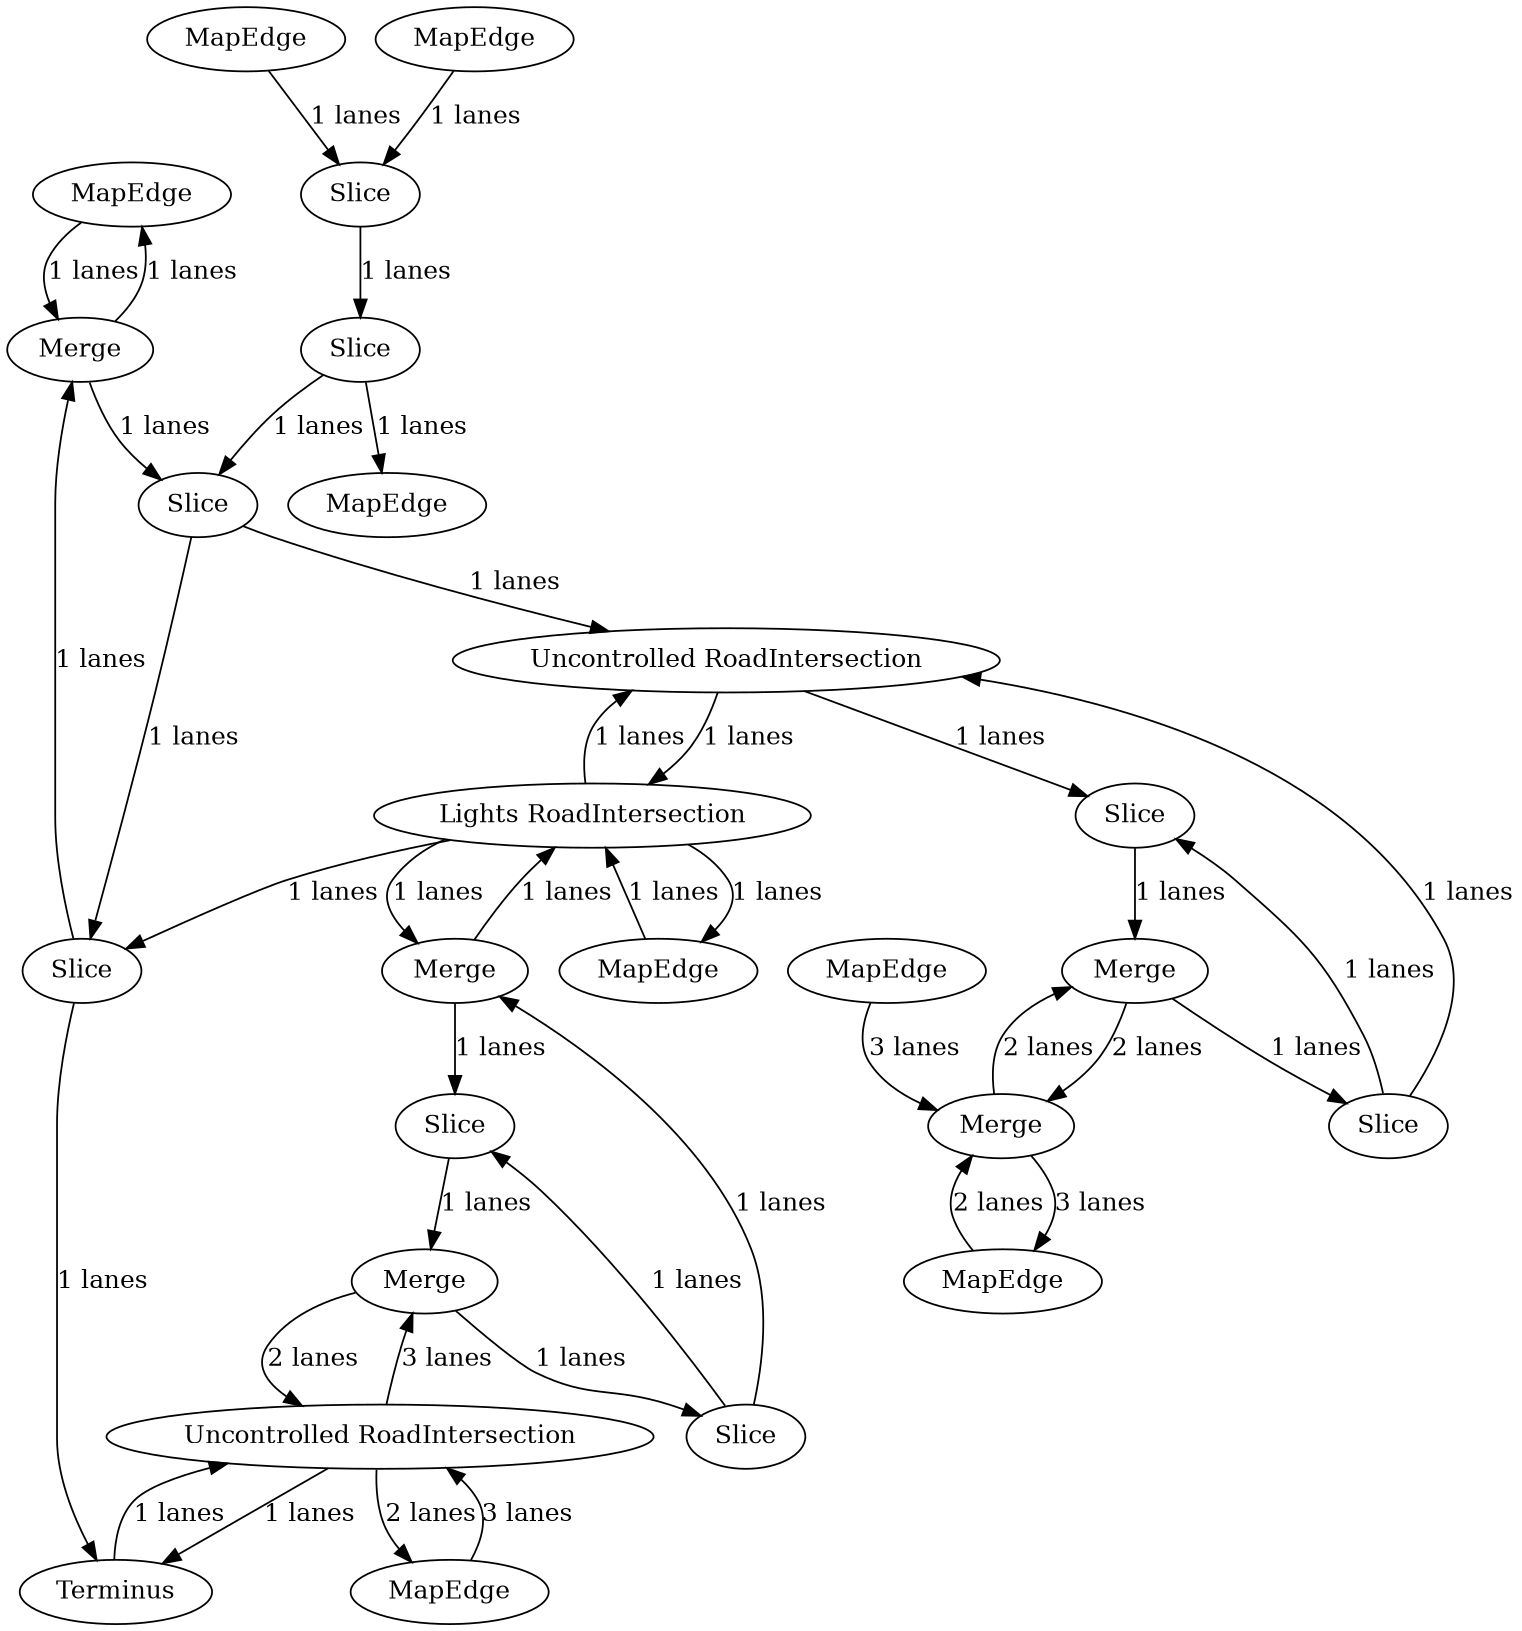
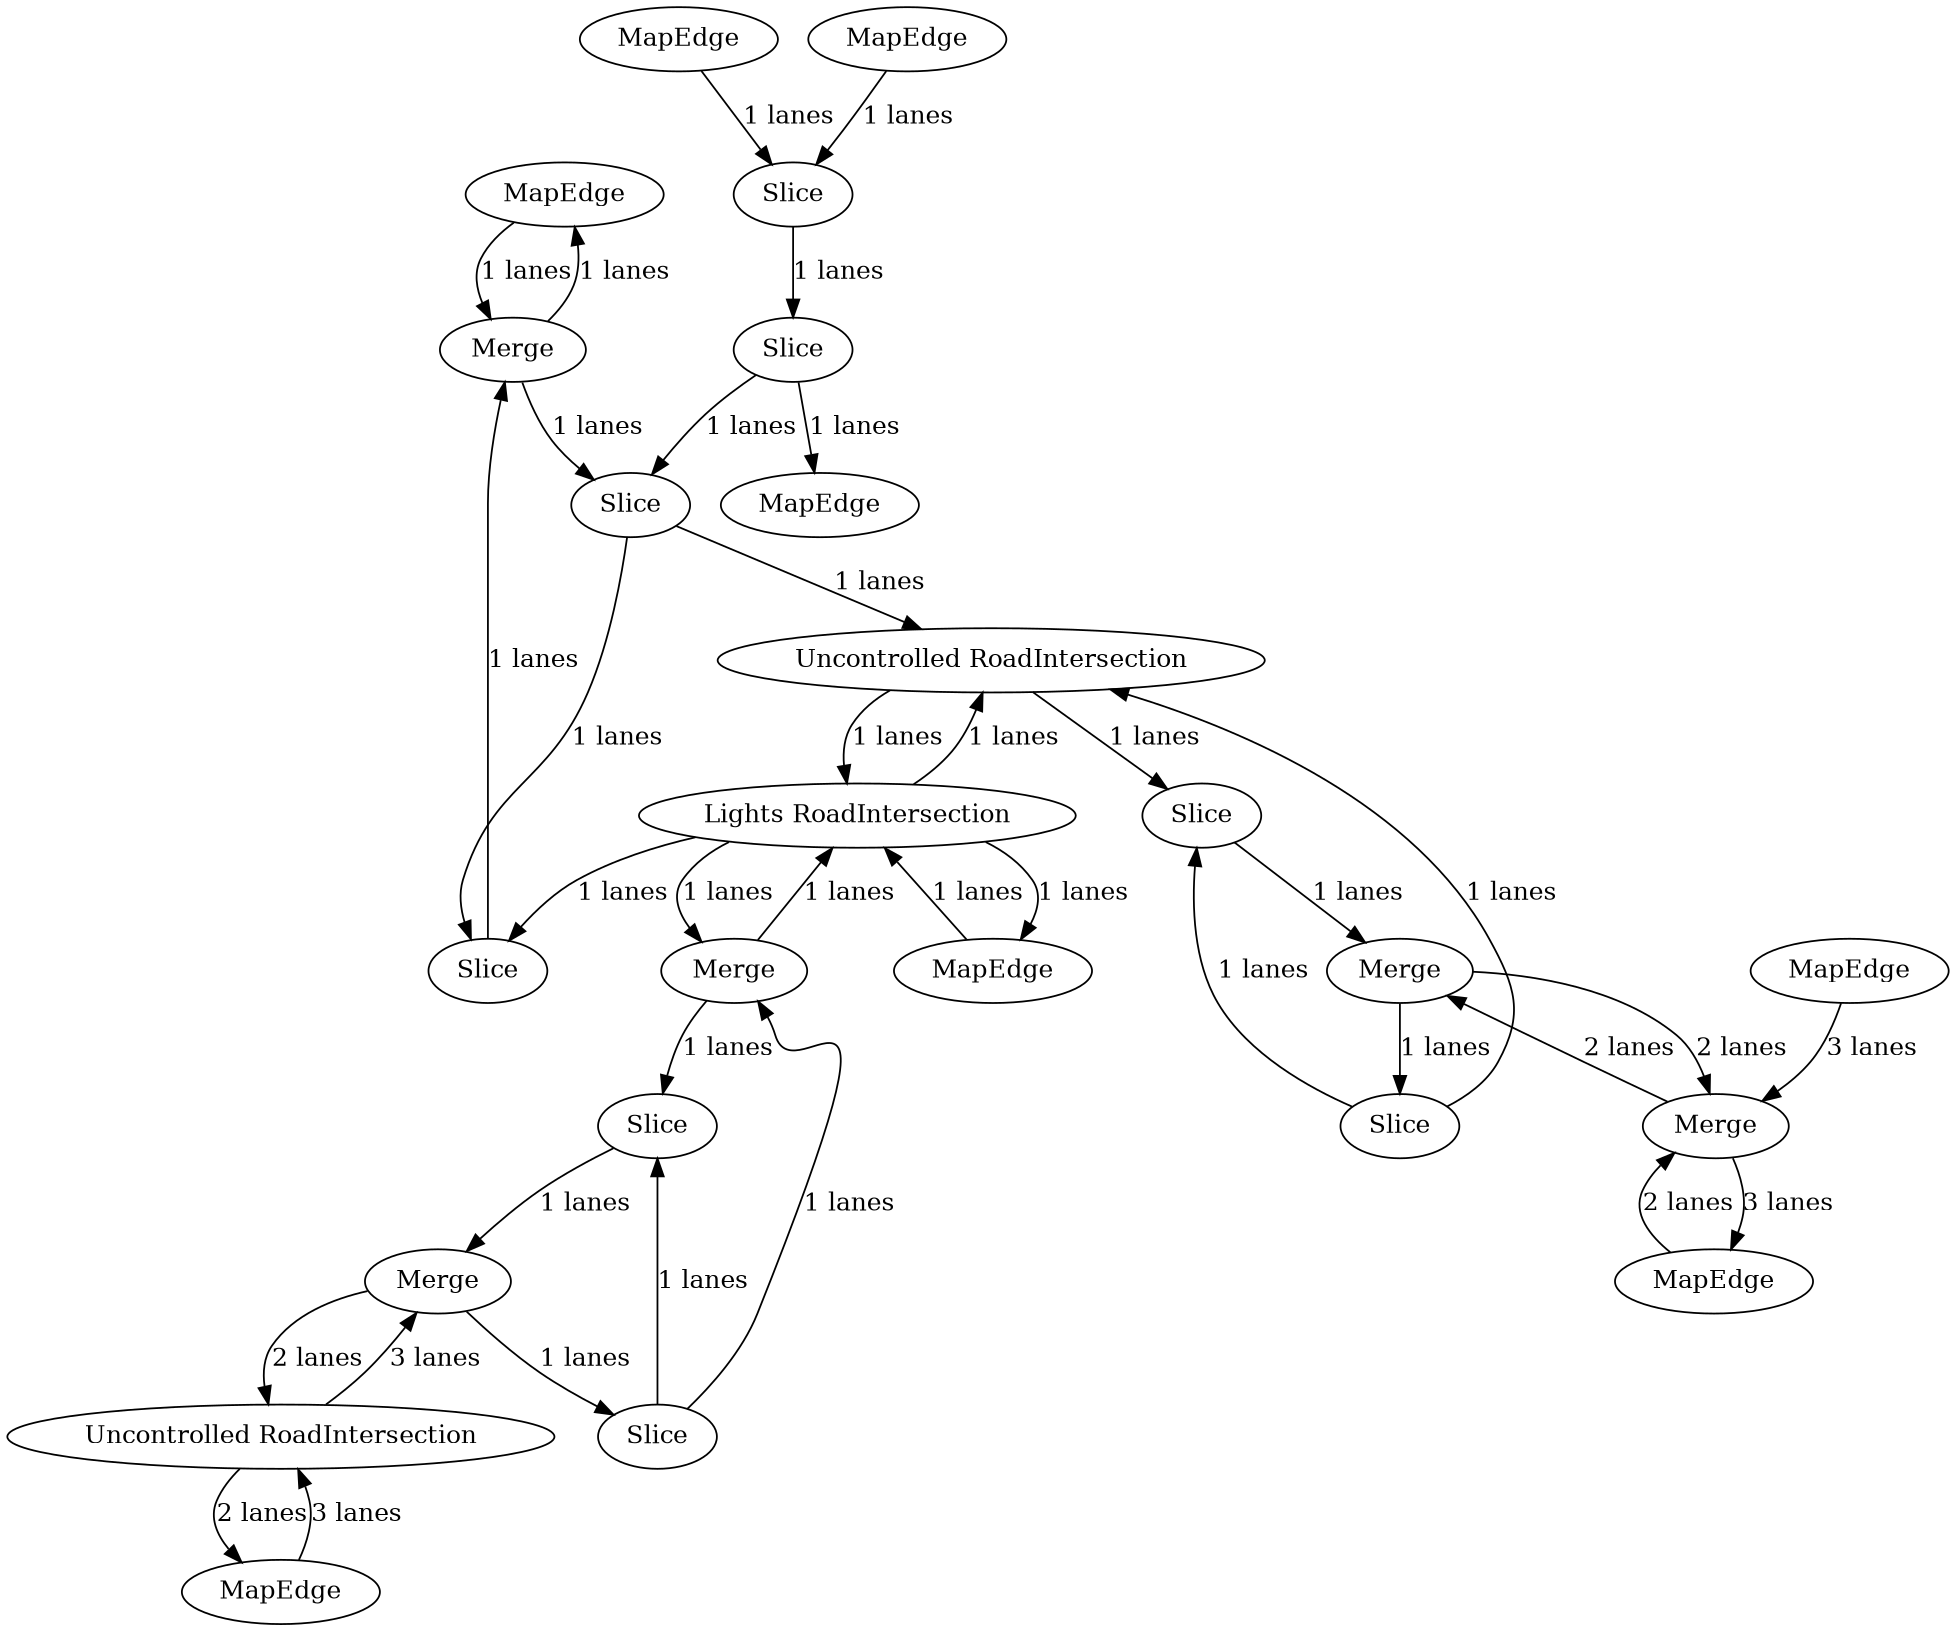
node "Terminus": removed
